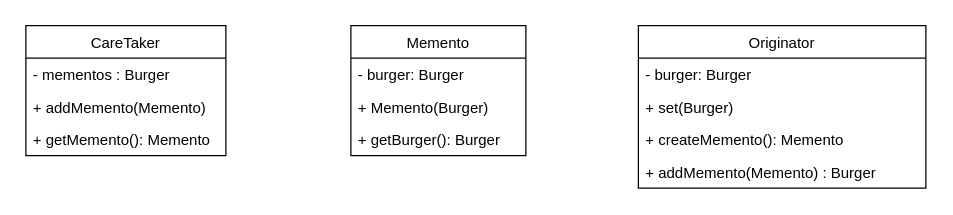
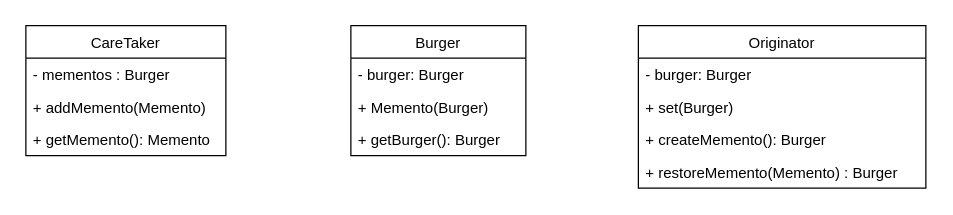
node "Memento": label "Memento" -> "Burger"
node "+ createMemento(): Memento": label "+ createMemento(): Memento" -> "+ createMemento(): Burger"
node "+ addMemento(Memento) : Burger": label "+ addMemento(Memento) : Burger" -> "+ restoreMemento(Memento) : Burger"
